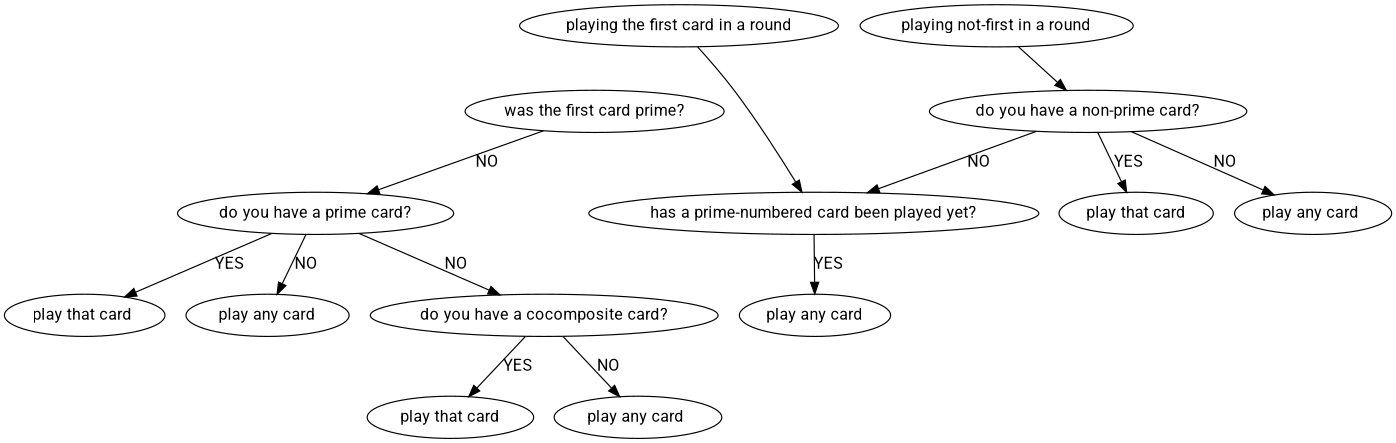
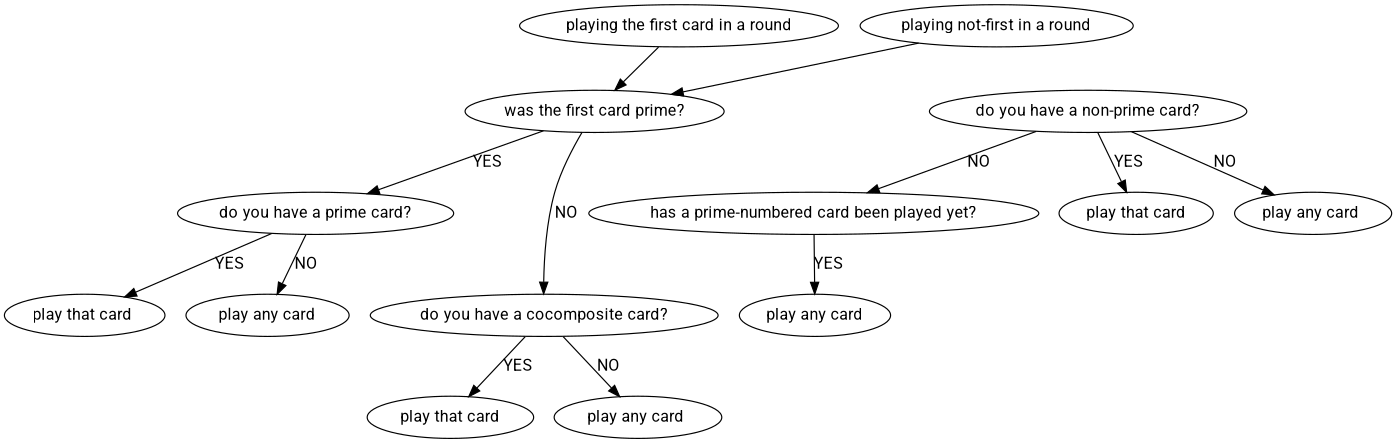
edge "playing not-first in a round" -> "do you have a non-prime card?": now "playing not-first in a round" -> "was the first card prime?"
edge "playing the first card in a round" -> "has a prime-numbered card been played yet?": now "playing the first card in a round" -> "was the first card prime?"
edge "was the first card prime?" -> "do you have a prime card?": label "NO" -> "YES"
edge "do you have a prime card?" -> "do you have a cocomposite card?": now "was the first card prime?" -> "do you have a cocomposite card?"
